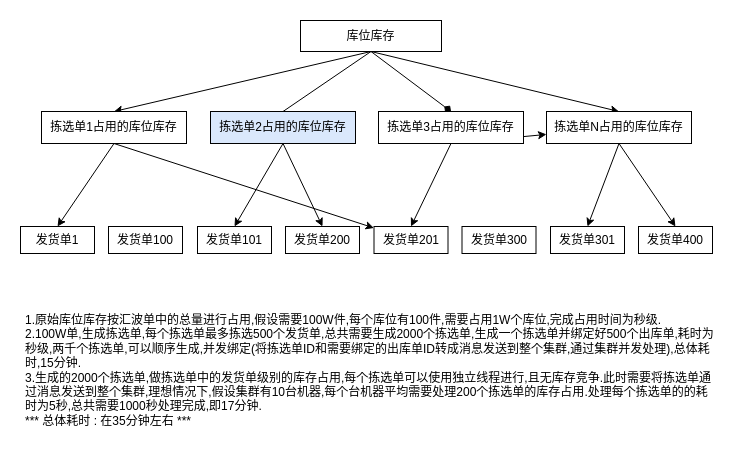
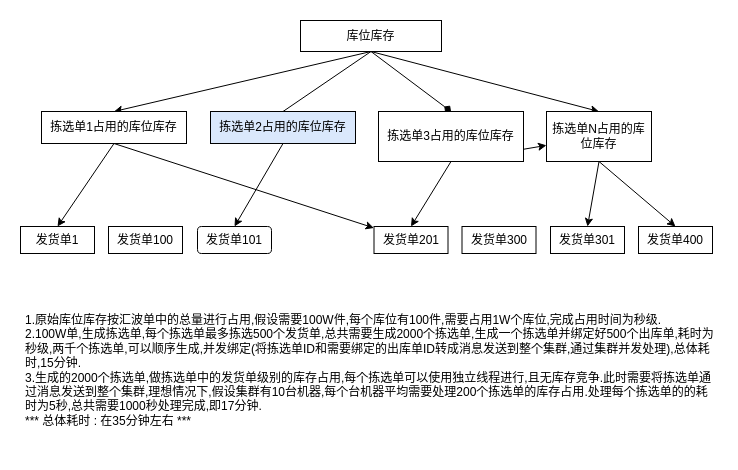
node "拣选单3占用的库位库存": size 145x32 -> 145x50
node "拣选单N占用的库位库存": size 145x32 -> 105x50
edge "拣选单2占用的库位库存" -> "发货单200": removed
node "发货单101": shape rectangle -> rounded rectangle
node "发货单200": removed
